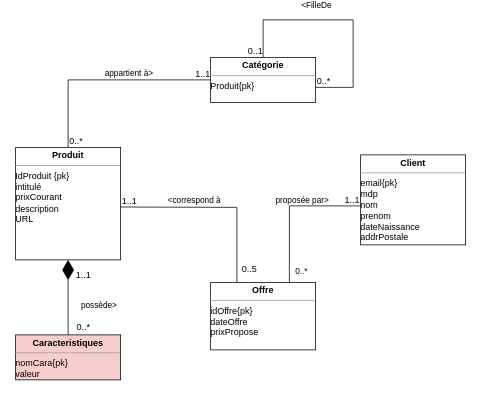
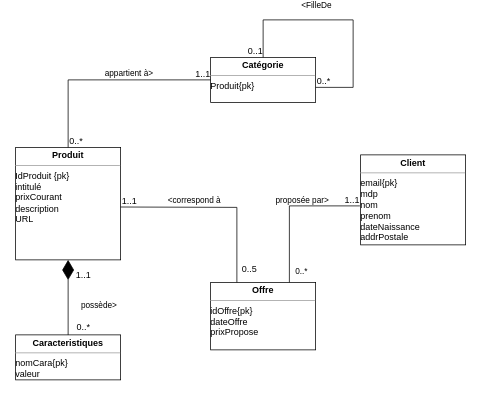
node "Caracteristiques nomCara{pk} valeur": fillcolor #f8cecc -> #ffffff
